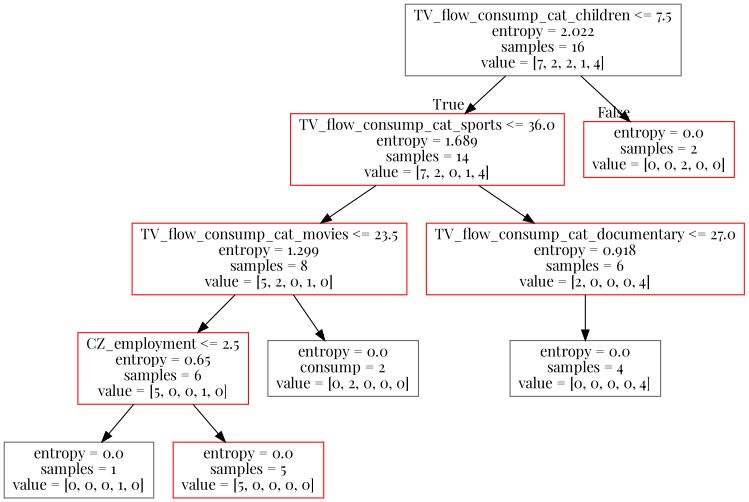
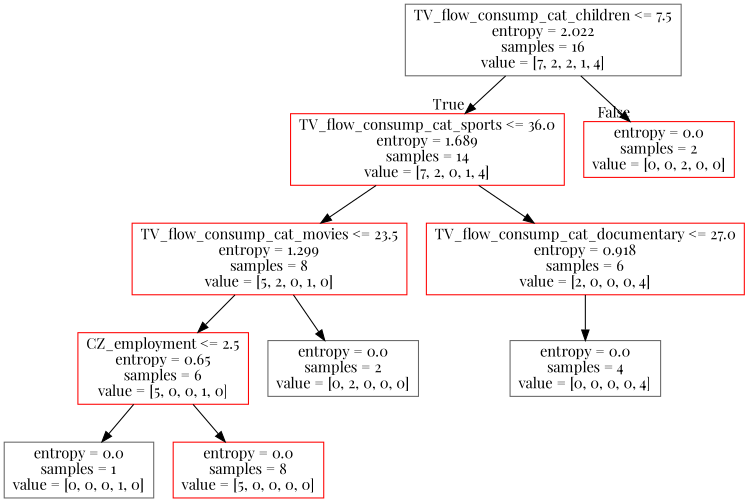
node "entropy = 0.0 consump = 2 value = [0, 2, 0, 0, 0]": label "entropy = 0.0 consump = 2 value = [0, 2, 0, 0, 0]" -> "entropy = 0.0 samples = 2 value = [0, 2, 0, 0, 0]"
node "entropy = 0.0 samples = 5 value = [5, 0, 0, 0, 0]": label "entropy = 0.0 samples = 5 value = [5, 0, 0, 0, 0]" -> "entropy = 0.0 samples = 8 value = [5, 0, 0, 0, 0]"
